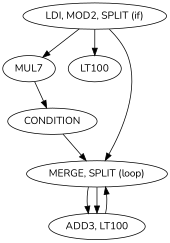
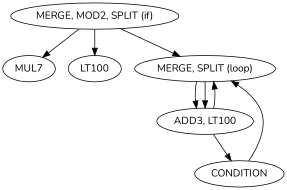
node "LDI, MOD2, SPLIT (if)": label "LDI, MOD2, SPLIT (if)" -> "MERGE, MOD2, SPLIT (if)"
edge "MUL7" -> "CONDITION": now "ADD3, LT100" -> "CONDITION"
